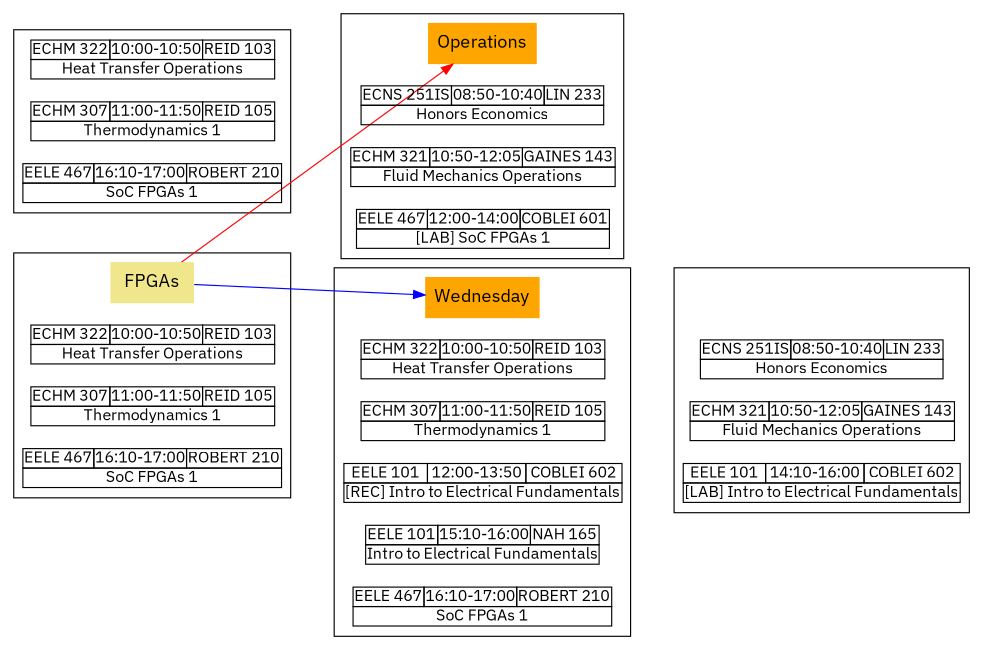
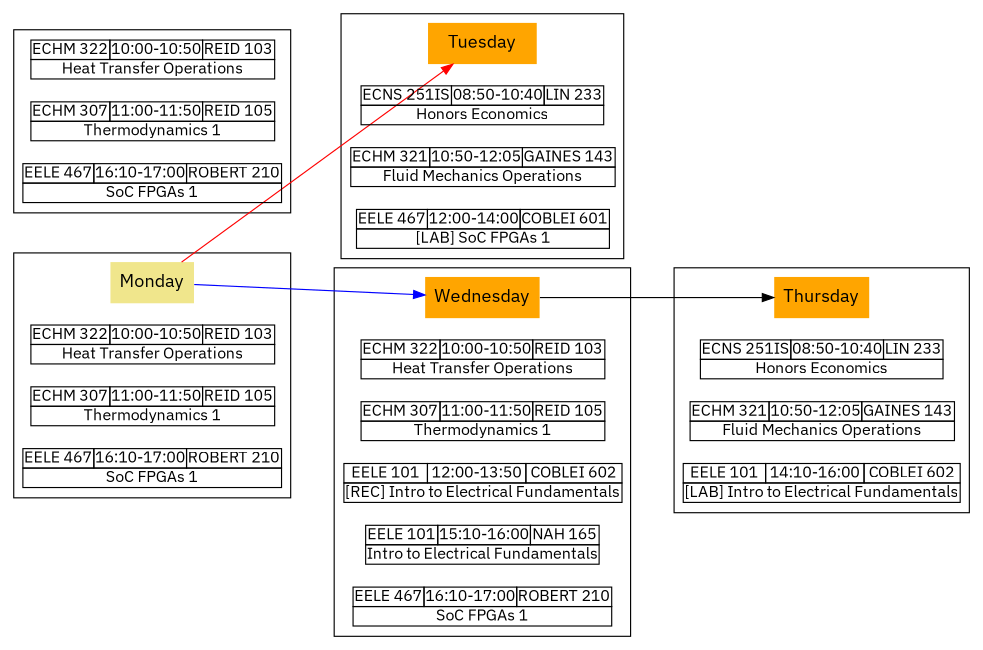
node "Operations": label "Operations" -> "Tuesday"
node "FPGAs": label "FPGAs" -> "Monday"
node "Thursday": added
